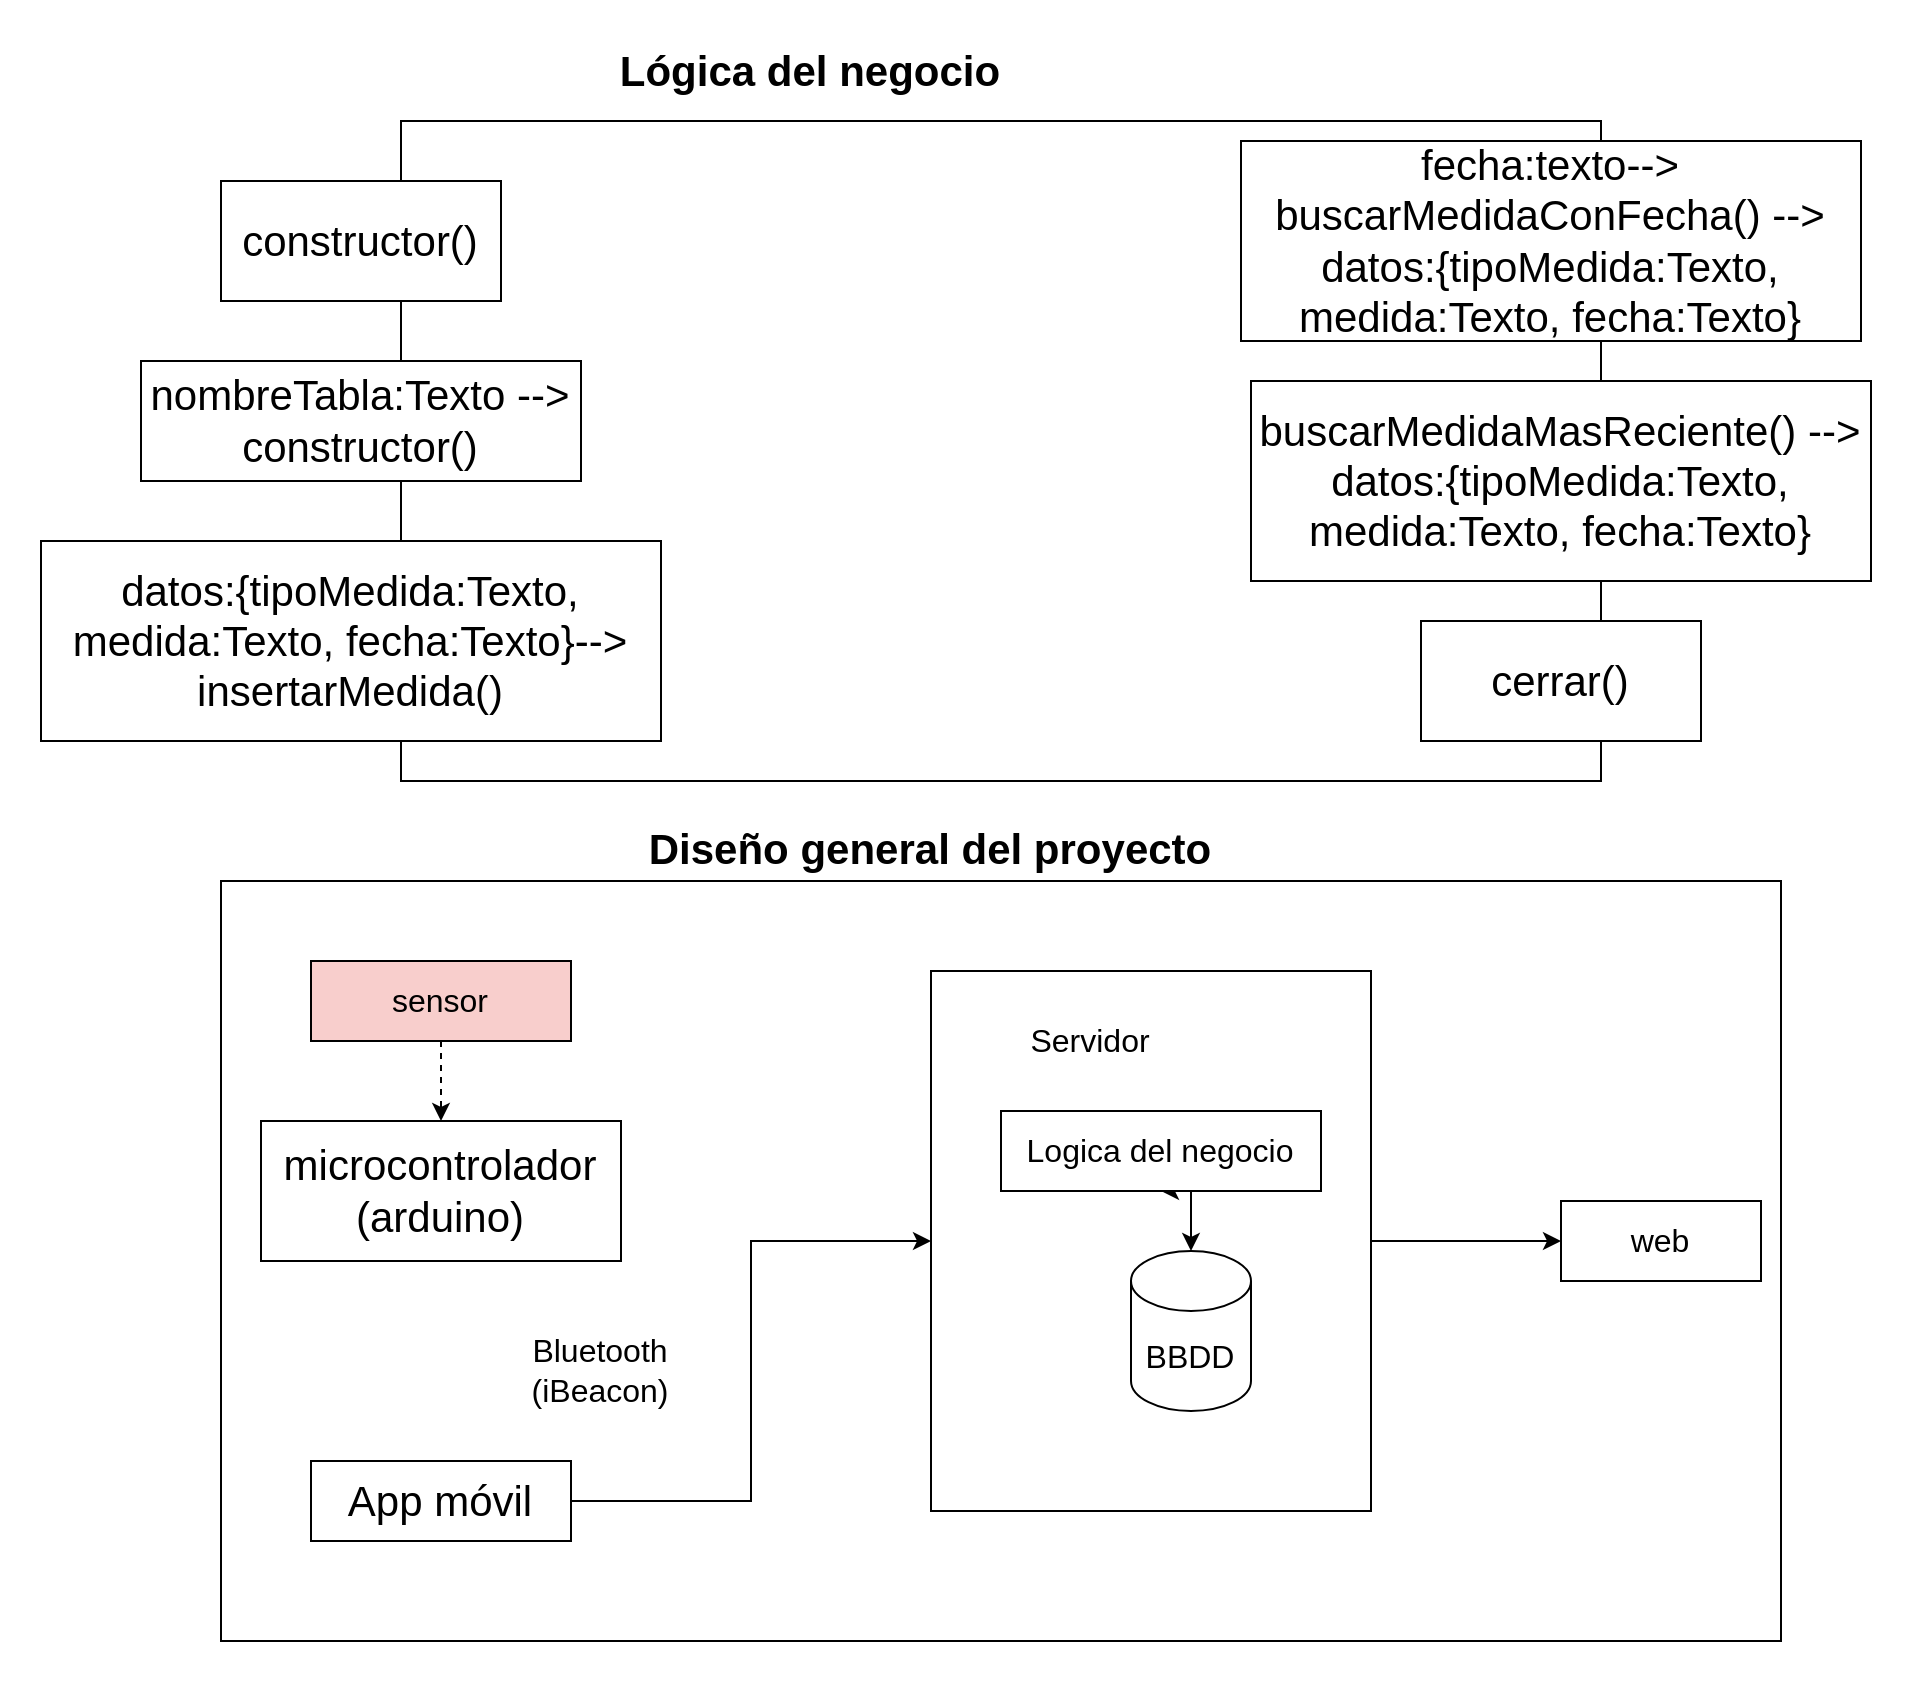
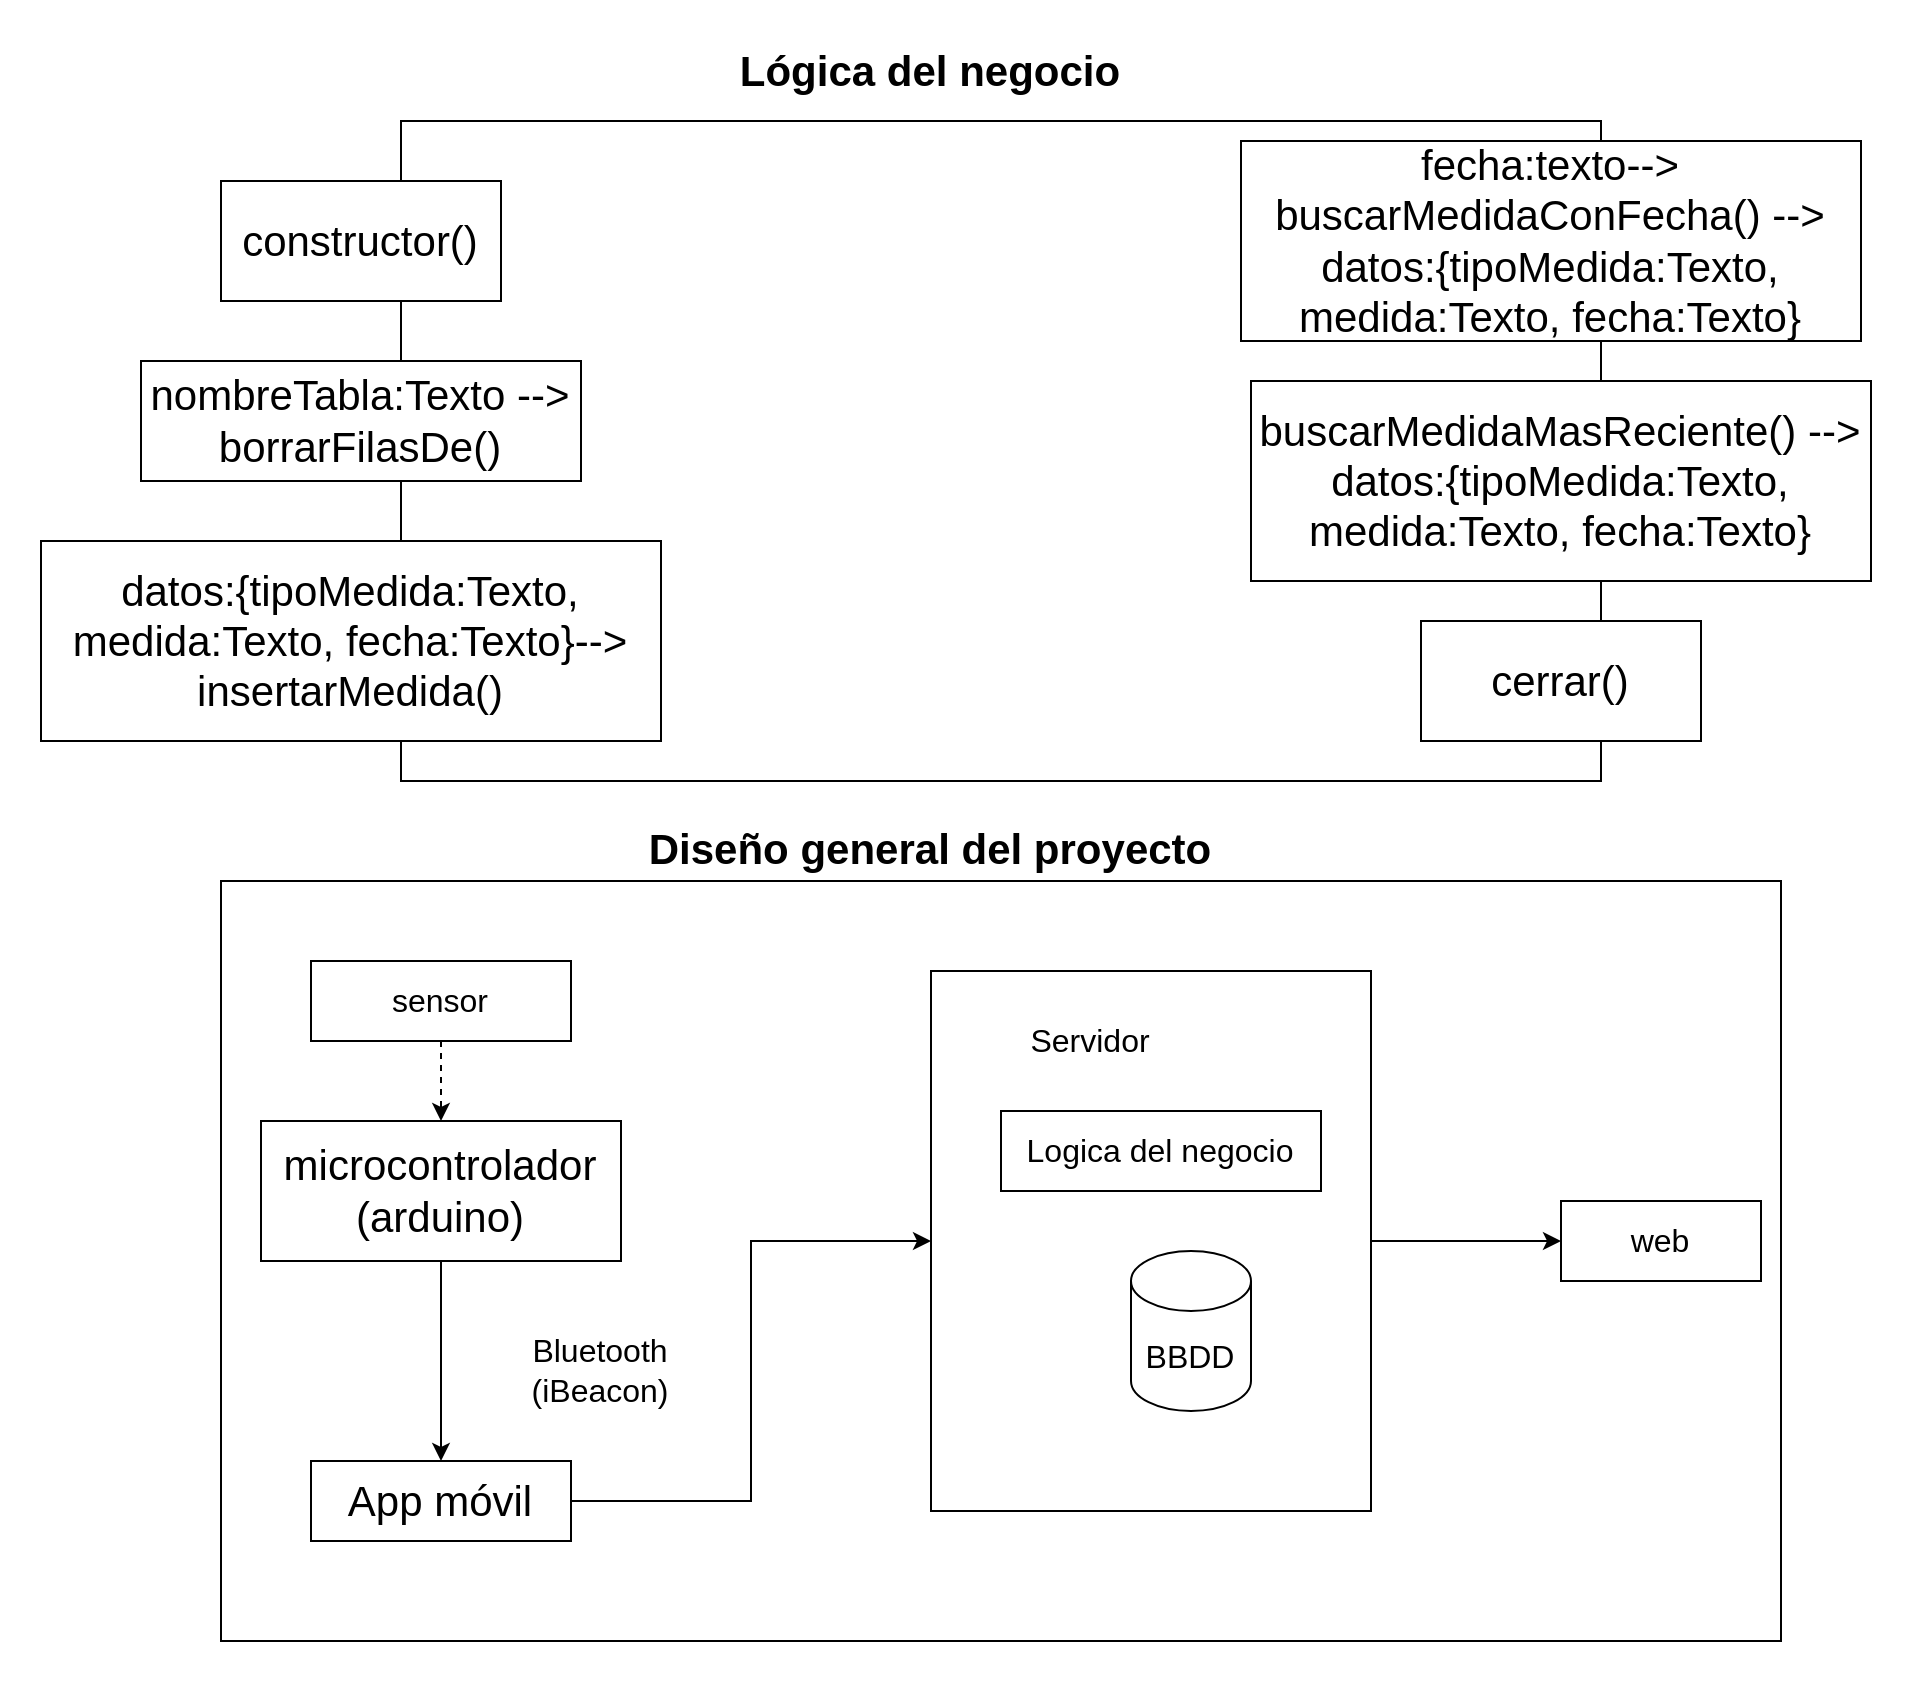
node "Lógica del negocio": moved (811, 71) -> (931, 71)
node "nombreTabla:Texto --> constructor()": label "nombreTabla:Texto --> constructor()" -> "nombreTabla:Texto --> borrarFilasDe()"
node "sensor": fillcolor #f8cecc -> #ffffff
edge "Logica del negocio" -- "BBDD": removed
edge "microcontrolador (arduino)" -> "App móvil": added
